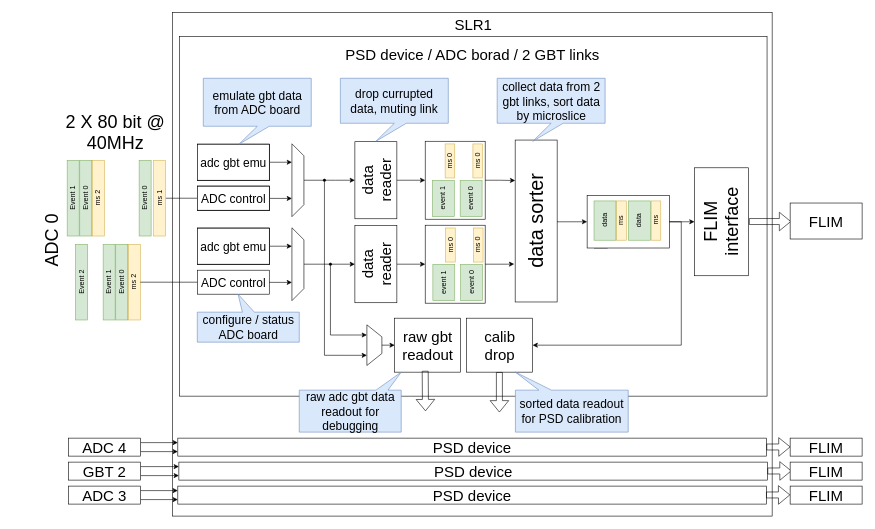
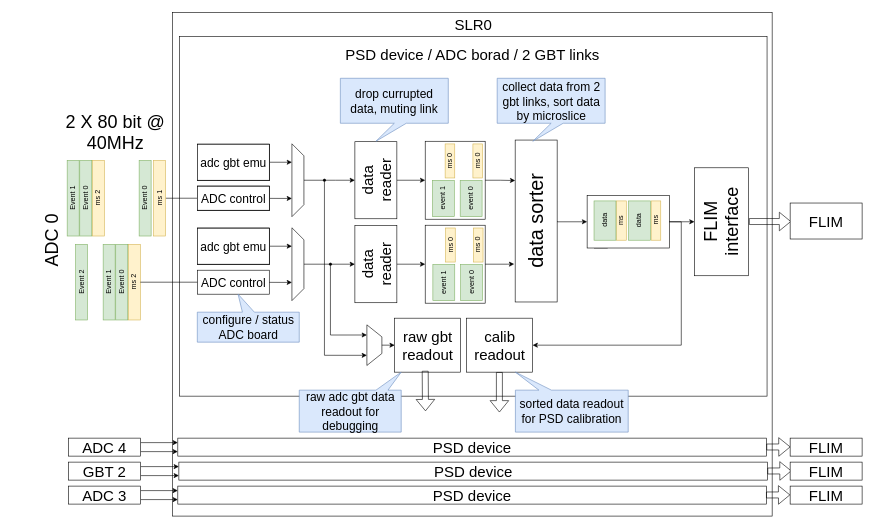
node "SLR1": label "SLR1" -> "SLR0"
node "emulate gbt data from ADC board": removed
node "calib drop": label "calib drop" -> "calib readout"
